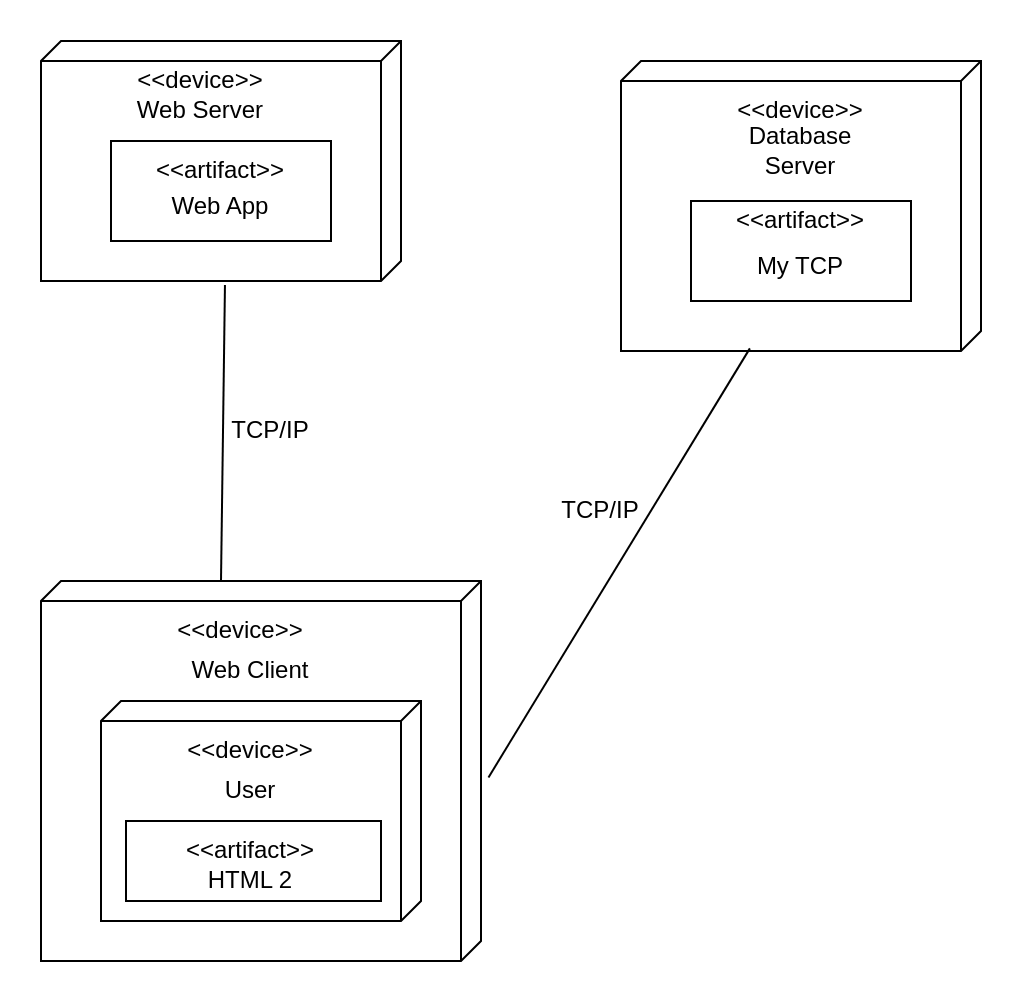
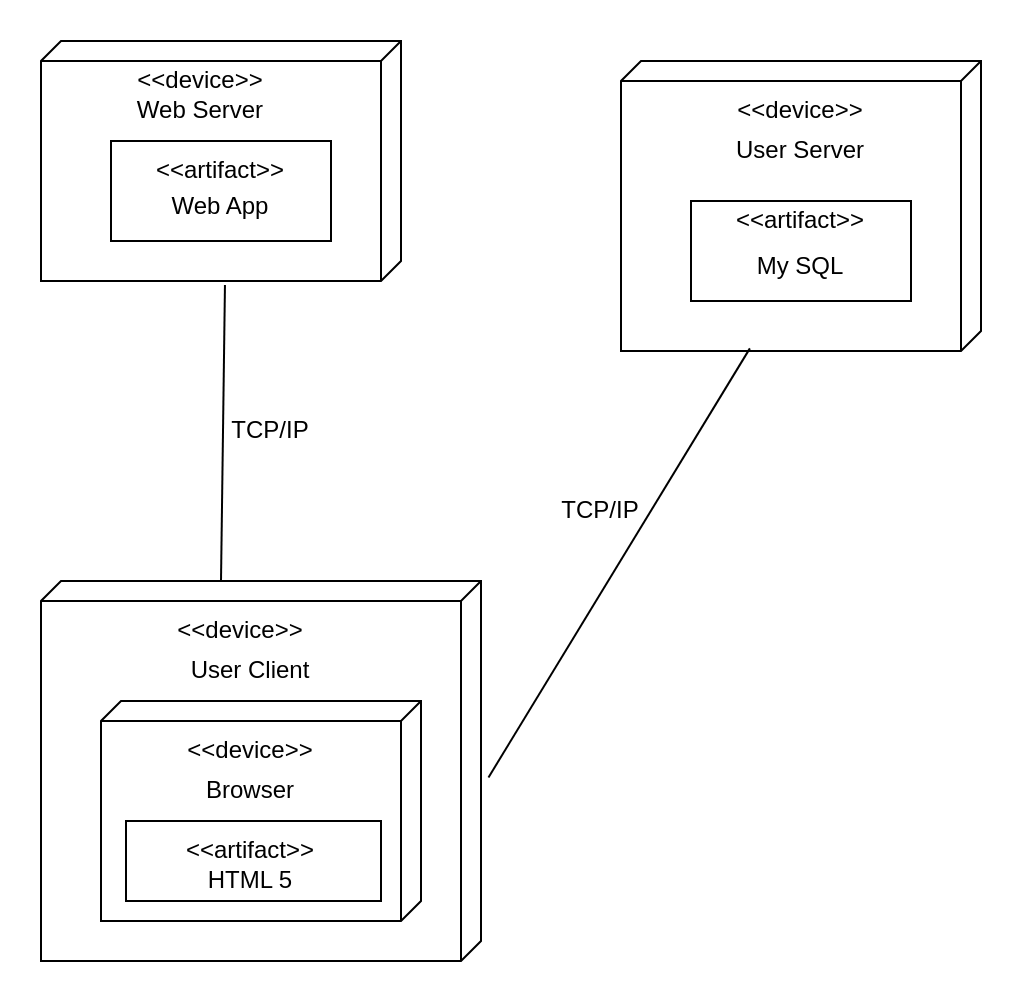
node "Database Server": label "Database Server" -> "User Server"
node "My TCP": label "My TCP" -> "My SQL"
node "Web Client": label "Web Client" -> "User Client"
node "User": label "User" -> "Browser"
node "HTML 2": label "HTML 2" -> "HTML 5"
